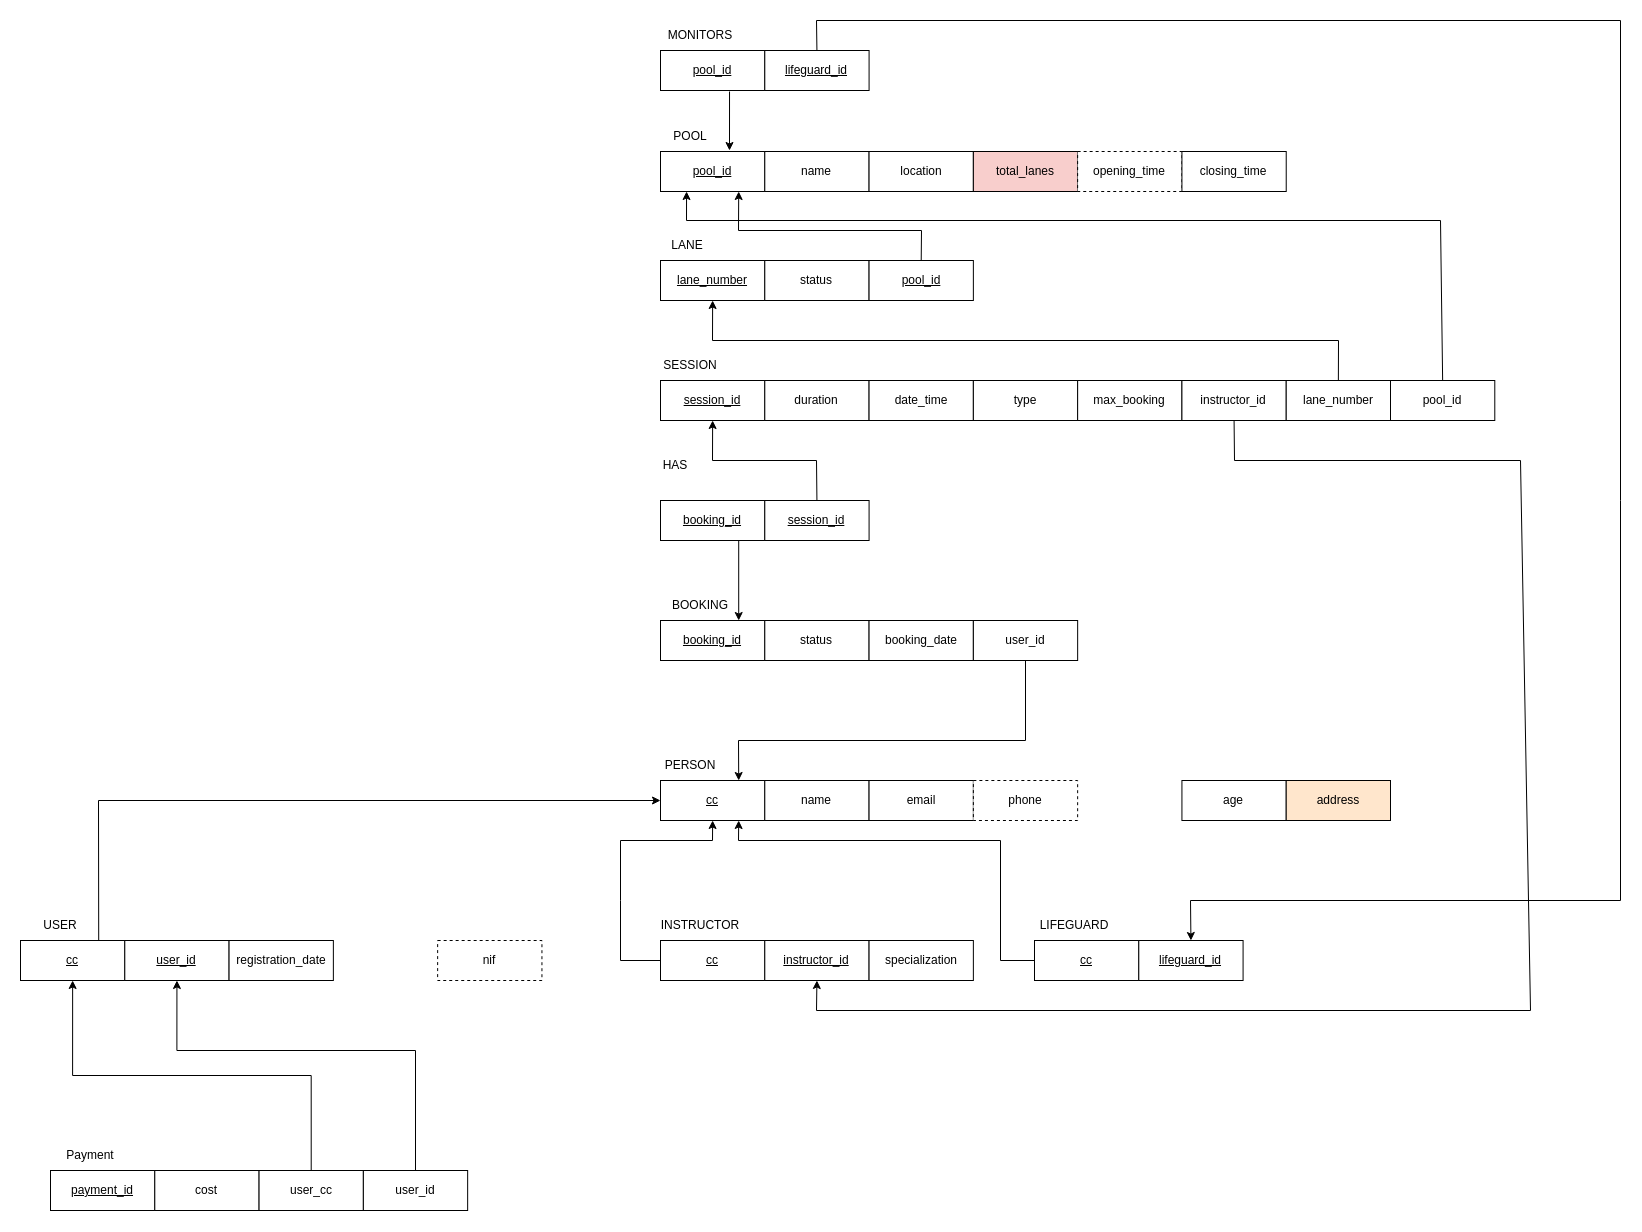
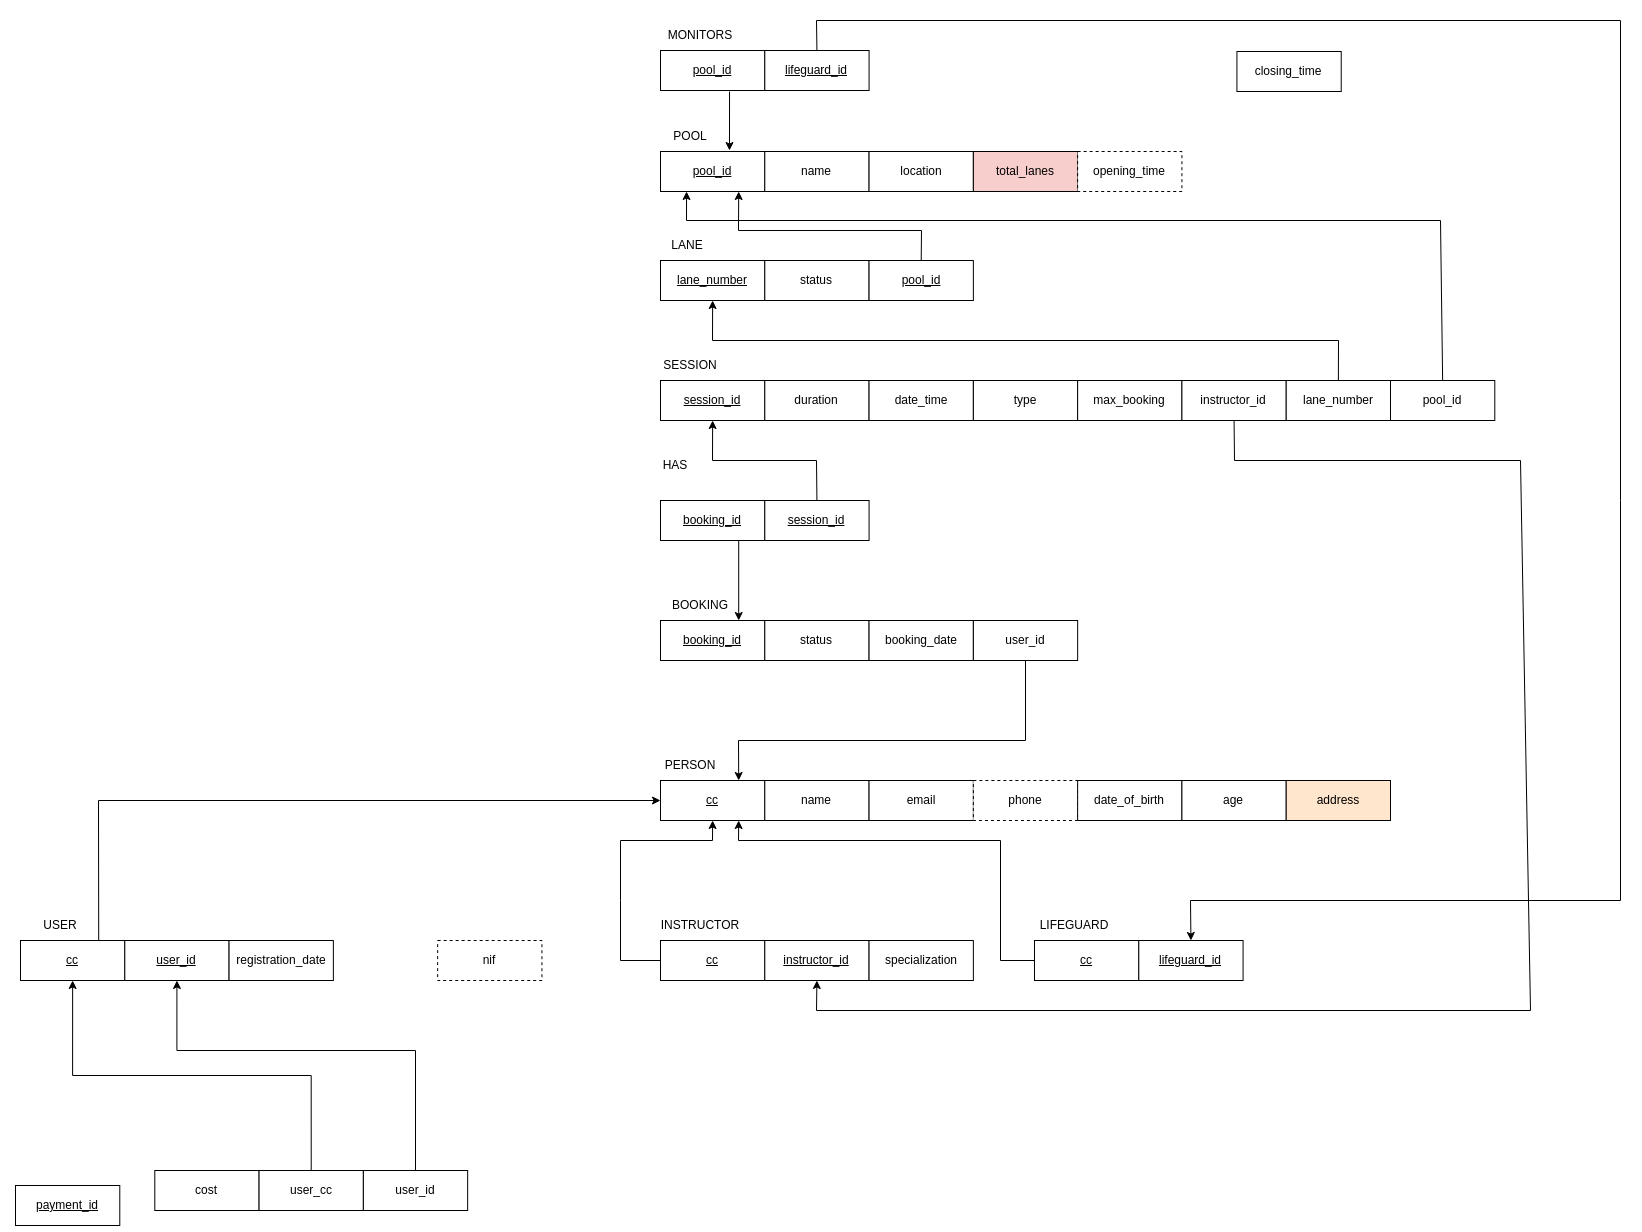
node "closing_time": moved (1234, 172) -> (1289, 72)
node "date_of_birth": added
node "Payment": removed
node "payment_id": moved (103, 1191) -> (68, 1206)
